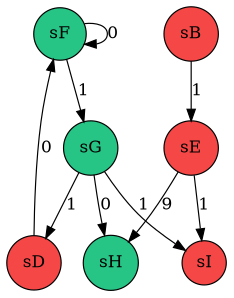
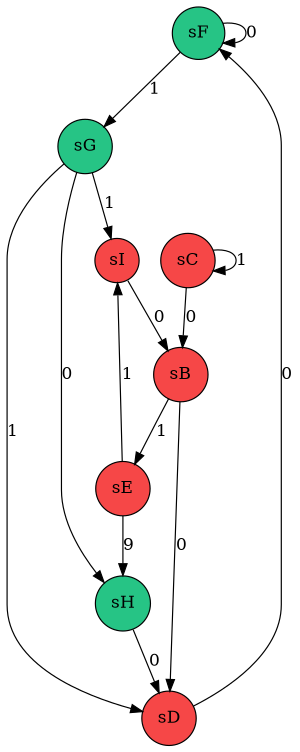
node "sC": added
edge "sI" -> "sB": added, label "0"
edge "sB" -> "sD": added, label "0"
edge "sH" -> "sD": added, label "0"
